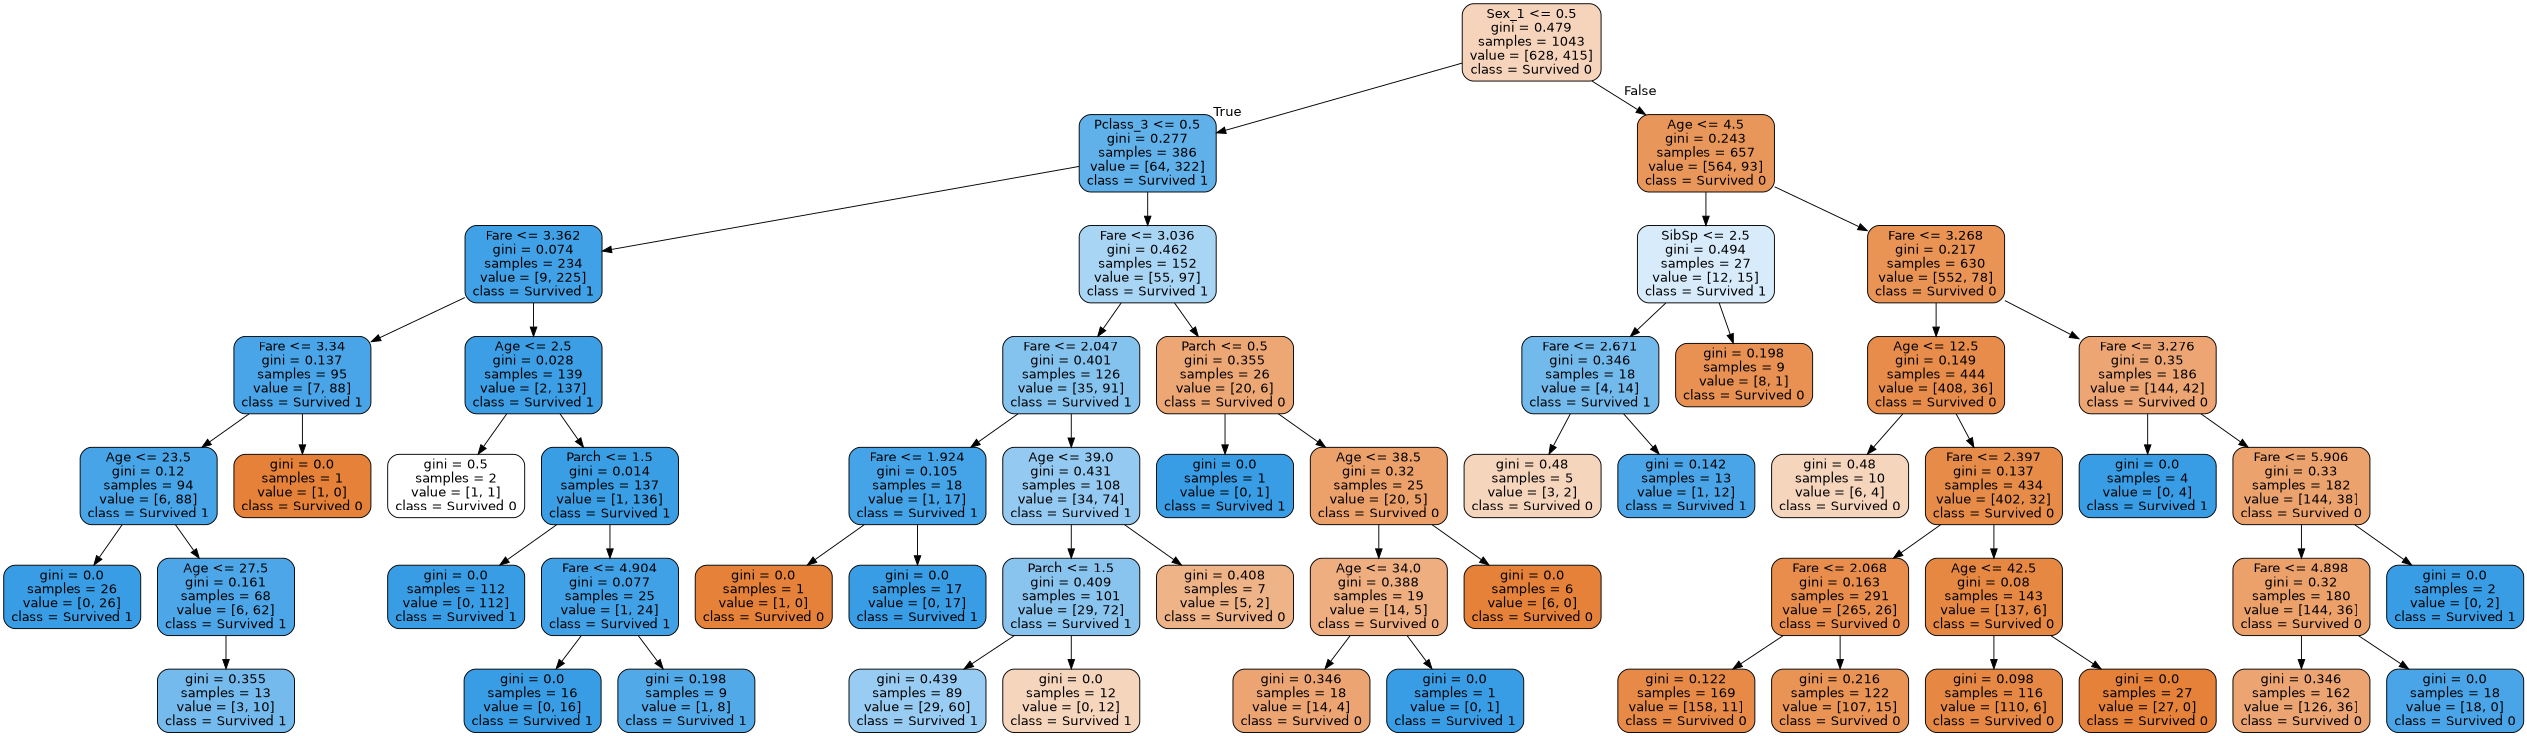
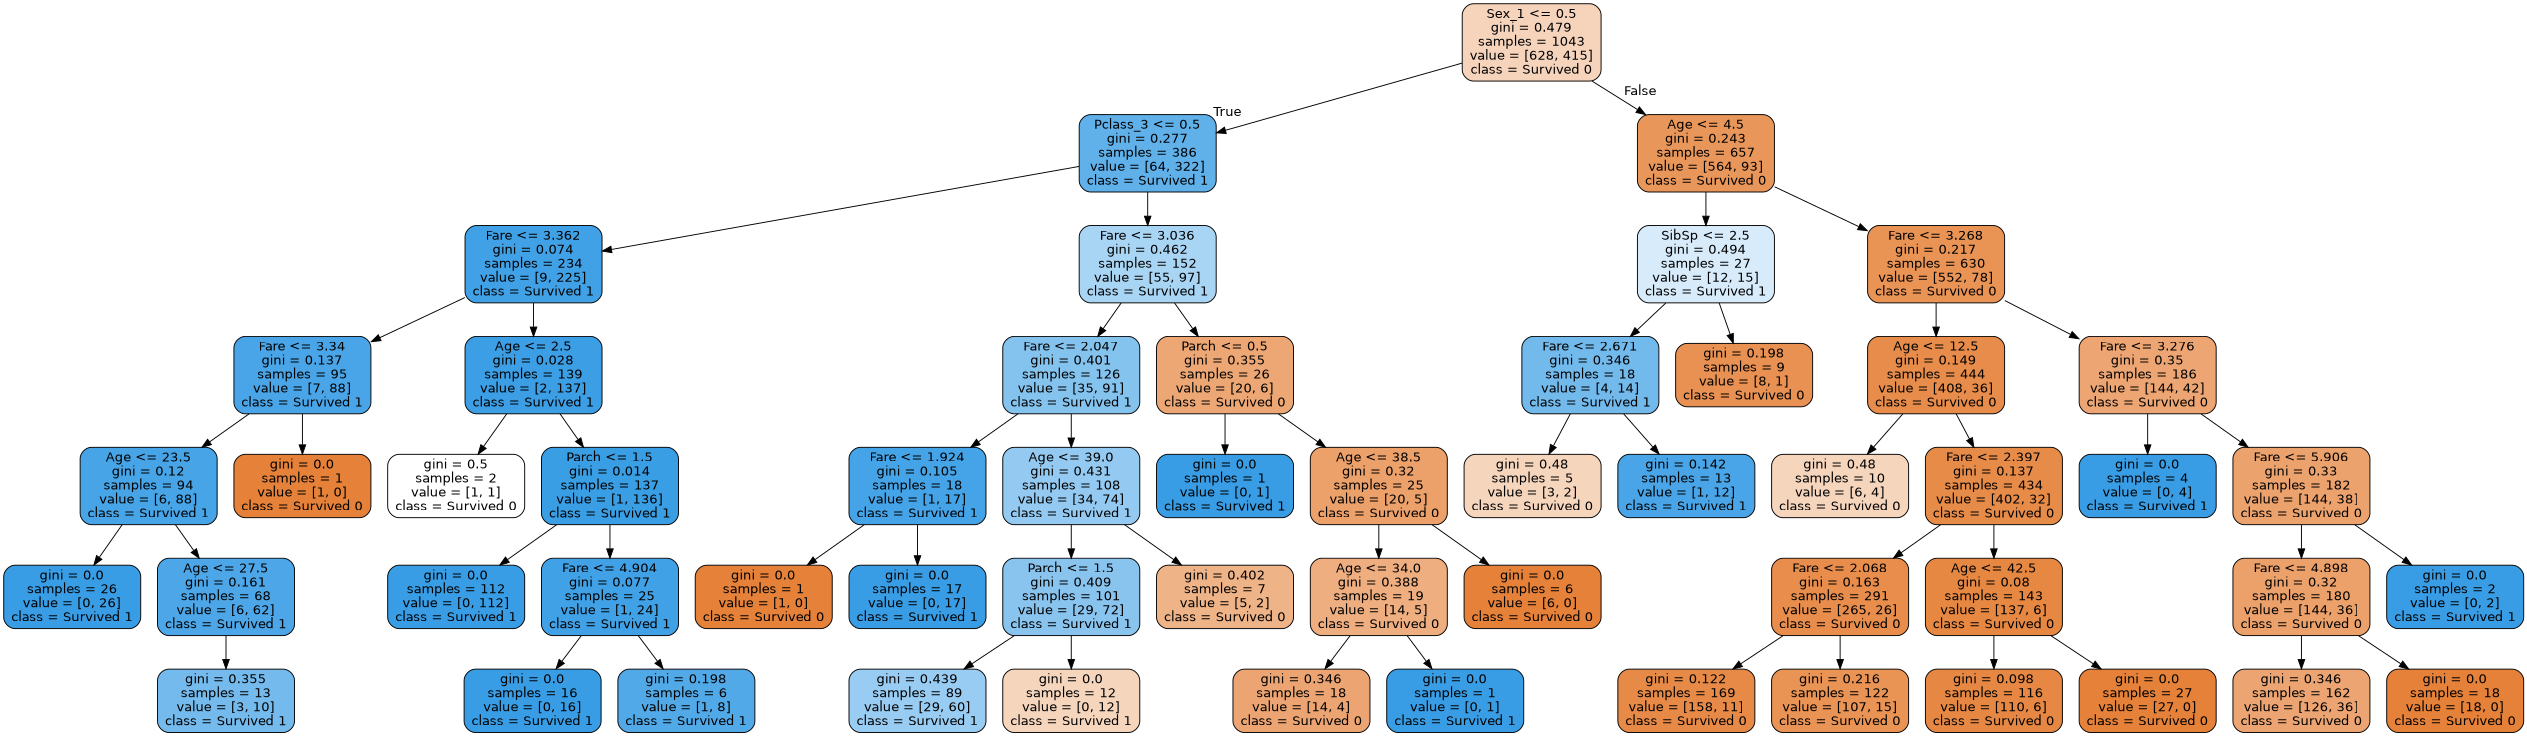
node "gini = 0.408 samples = 7 value = [5, 2] class = Survived 0": label "gini = 0.408 samples = 7 value = [5, 2] class = Survived 0" -> "gini = 0.402 samples = 7 value = [5, 2] class = Survived 0"
node "gini = 0.198 samples = 9 value = [1, 8] class = Survived 1": label "gini = 0.198 samples = 9 value = [1, 8] class = Survived 1" -> "gini = 0.198 samples = 6 value = [1, 8] class = Survived 1"
node "gini = 0.0 samples = 18 value = [18, 0] class = Survived 0": fillcolor #49a5e7 -> #e58139
